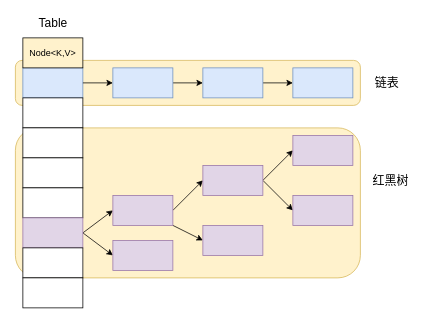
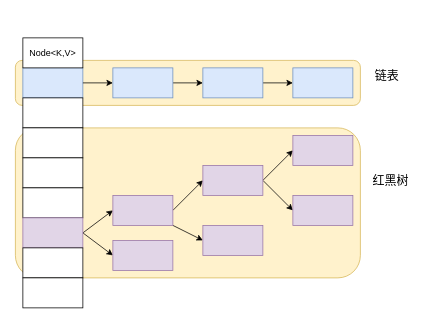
node "Table": removed
node "Node<K,V>": fillcolor #fff2cc -> #ffffff
node "链表": moved (387, 83) -> (387, 75)
